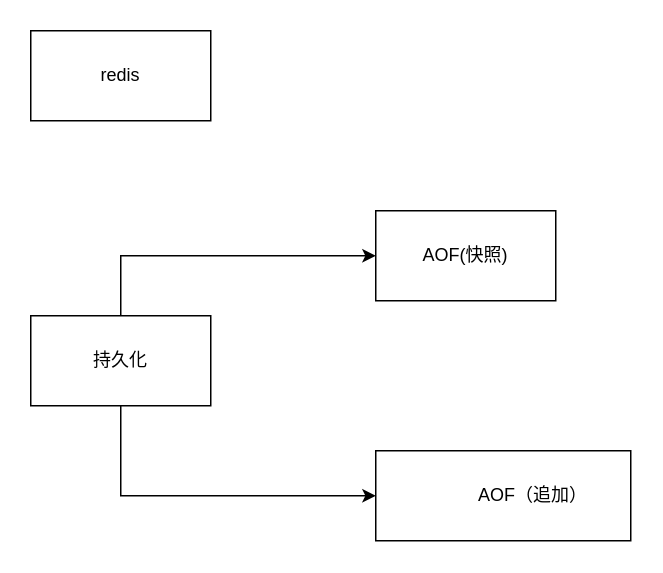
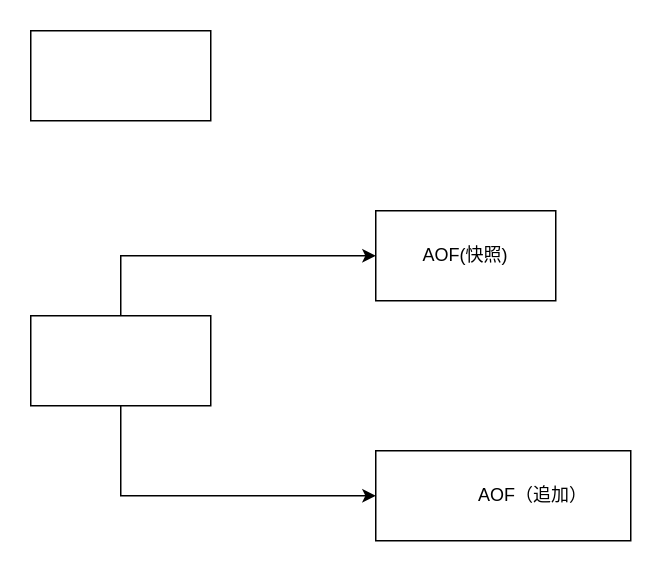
node "redis": removed
node "持久化": removed
